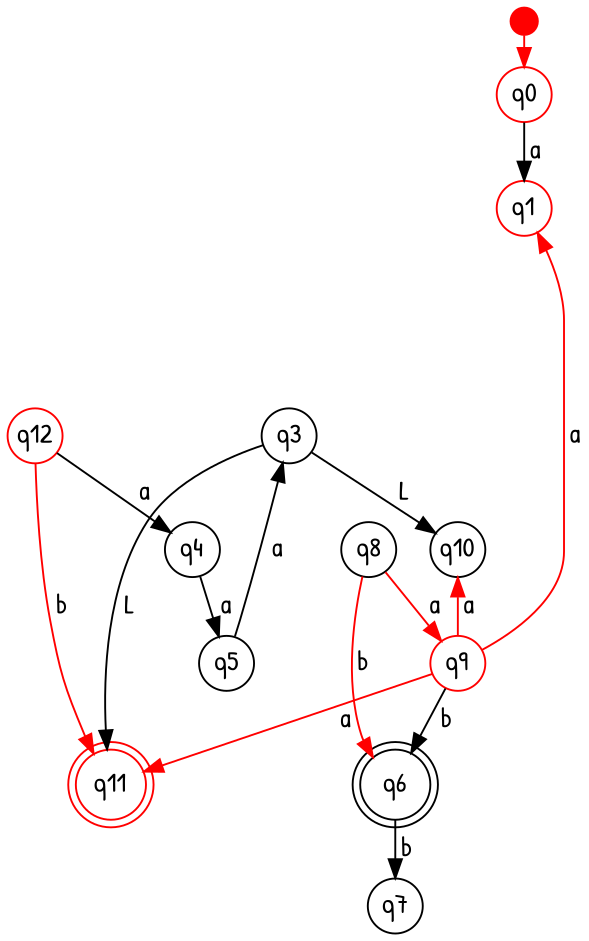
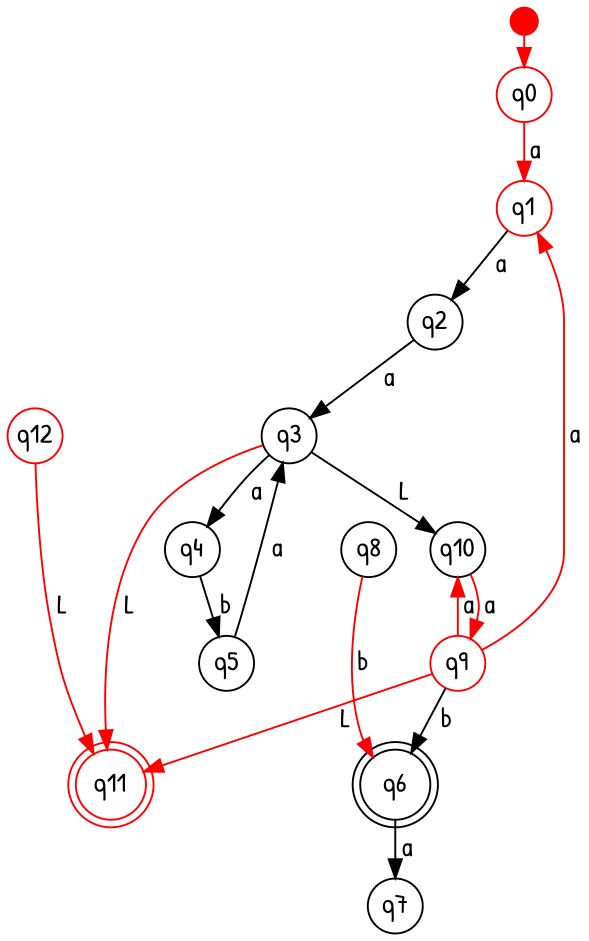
edge "q0" -> "q1": color black -> red
node "q2": added
edge "q12" -> "q4": now "q3" -> "q4"
edge "q3" -> "q11": color black -> red
edge "q8" -> "q9": now "q10" -> "q9"
edge "q12" -> "q11": label " b" -> " L"
edge "q4" -> "q5": label " a" -> " b"
edge "q9" -> "q11": label " a" -> " L"
edge "q6" -> "q7": label " b" -> " a"
